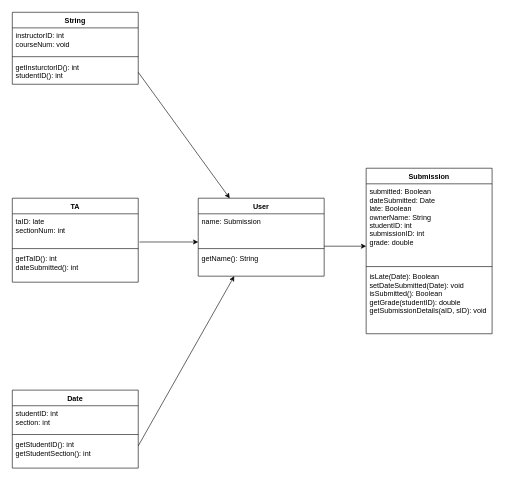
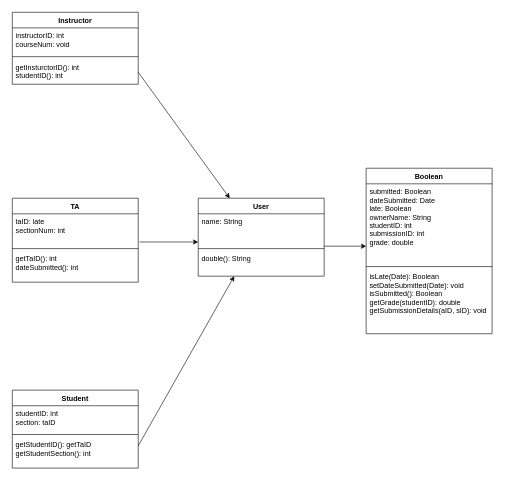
node "String": label "String" -> "Instructor"
node "Submission": label "Submission" -> "Boolean"
node "name: Submission": label "name: Submission" -> "name: String"
node "getName(): String": label "getName(): String" -> "double(): String"
node "Date": label "Date" -> "Student"
node "studentID: int section: int": label "studentID: int section: int" -> "studentID: int section: taID"
node "getStudentID(): int getStudentSection(): int": label "getStudentID(): int getStudentSection(): int" -> "getStudentID(): getTaID getStudentSection(): int"
